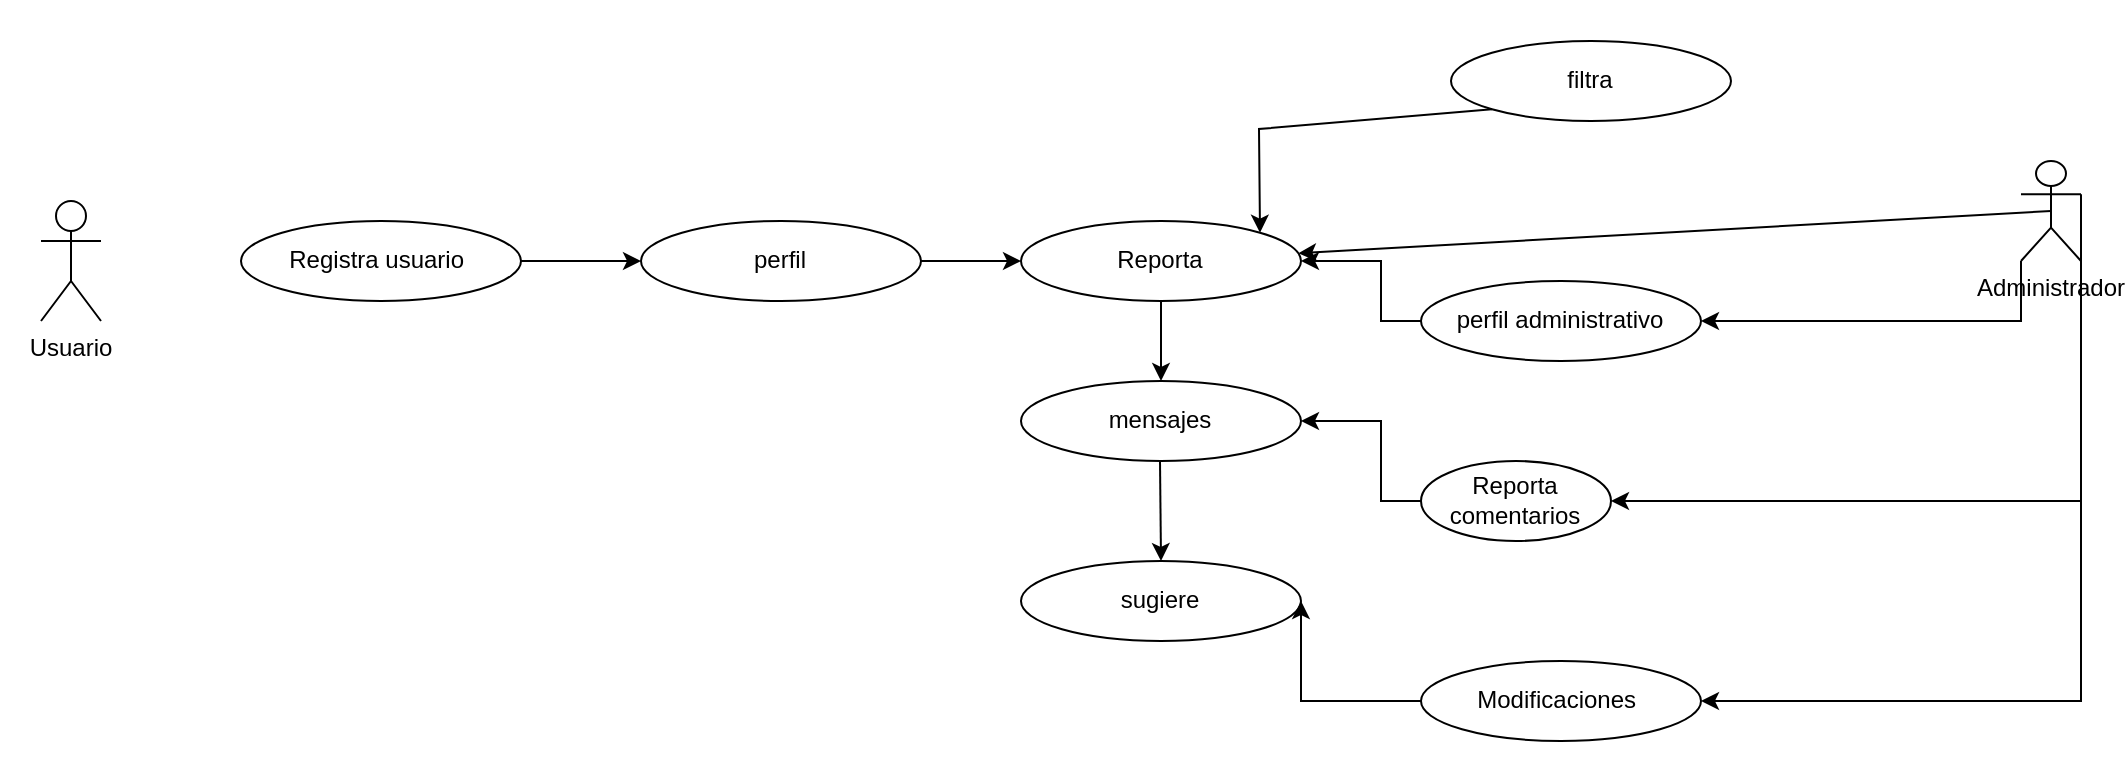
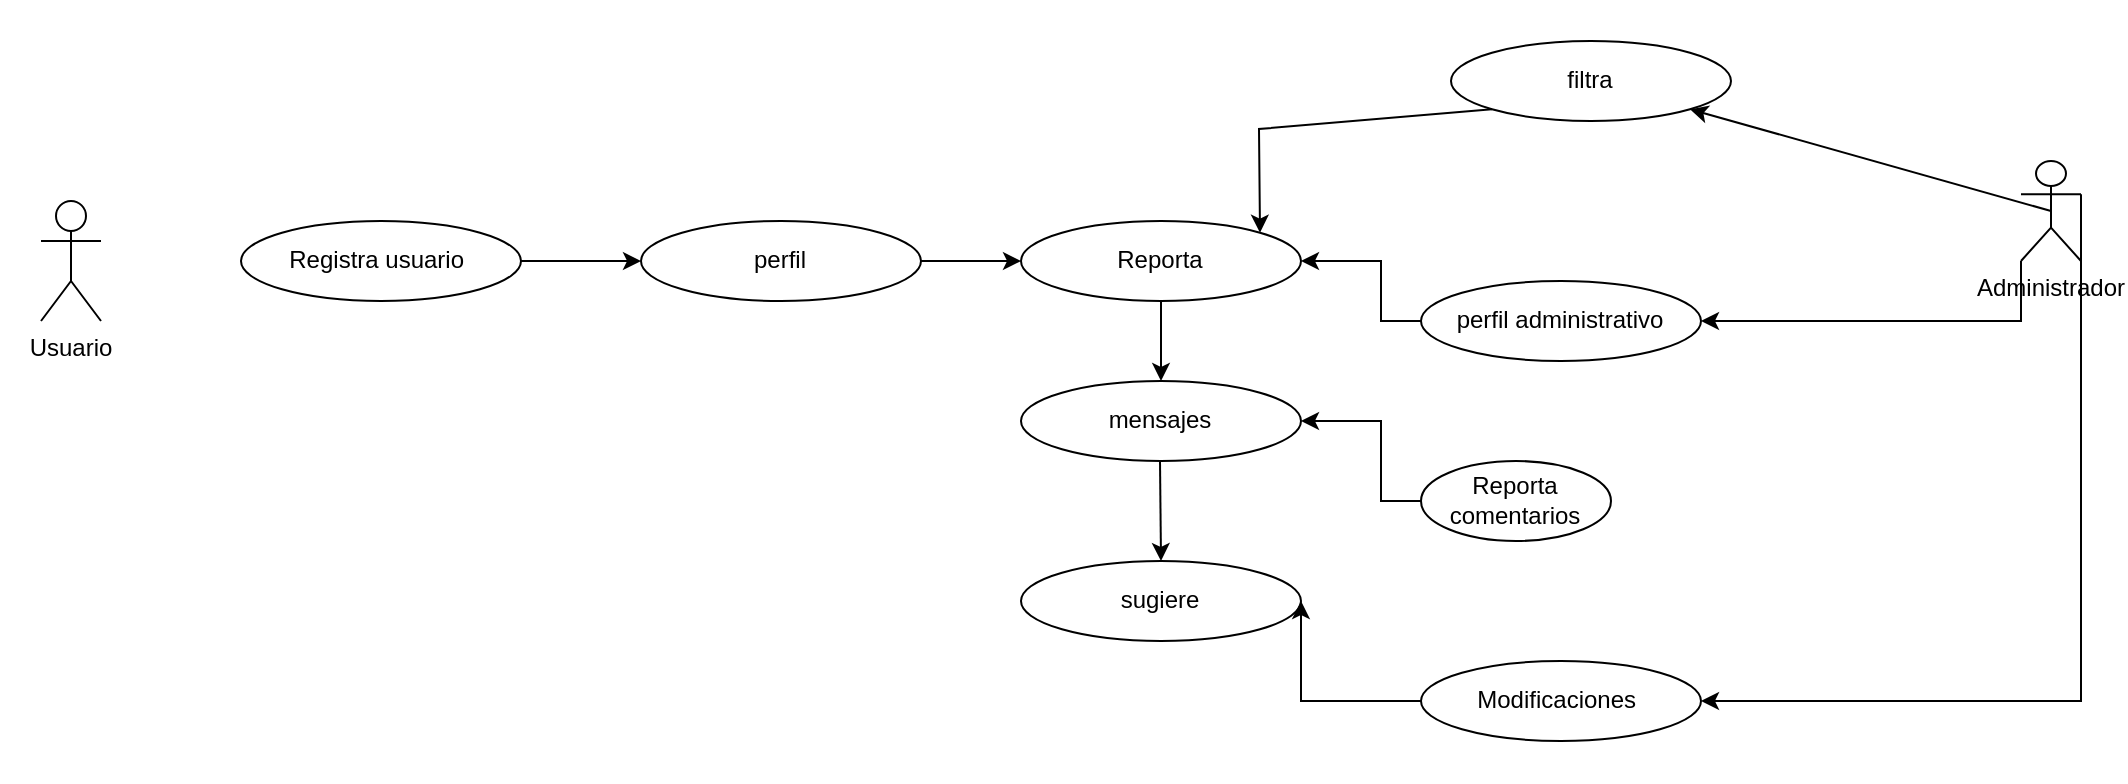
edge "Administrador" -> "Reporta": now "Administrador" -> "filtra"
edge "Administrador" -> "Reporta comentarios": removed
